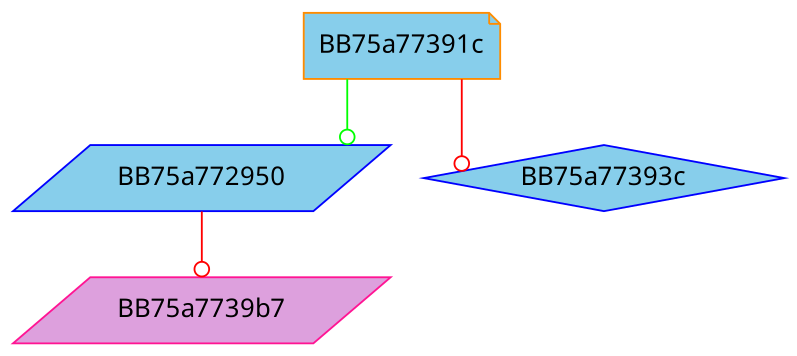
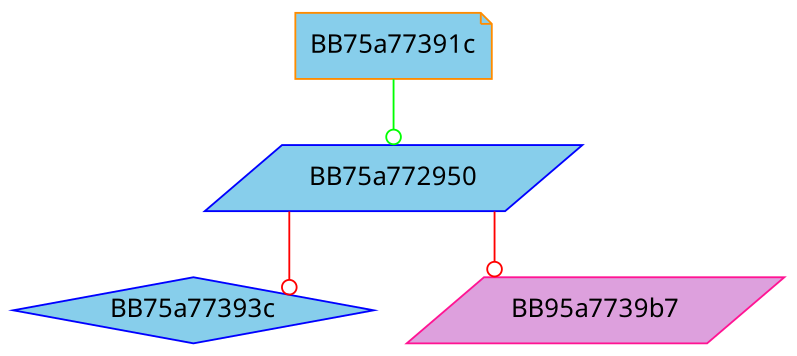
edge "BB75a77391c" -> "BB75a77393c": now "BB75a772950" -> "BB75a77393c"
node "BB75a7739b7": label "BB75a7739b7" -> "BB95a7739b7"
